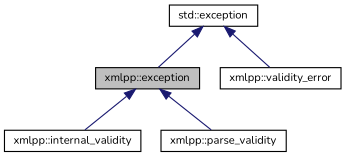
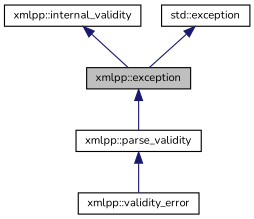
edge "xmlpp::validity_error" -> "std::exception": now "xmlpp::validity_error" -> "xmlpp::parse_validity"
edge "xmlpp::internal_validity" -> "xmlpp::exception": reversed
